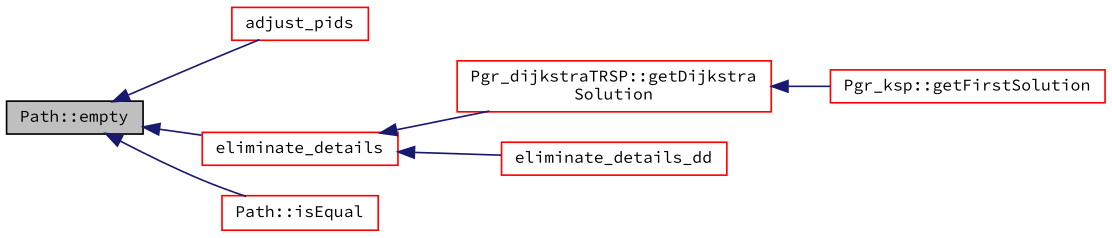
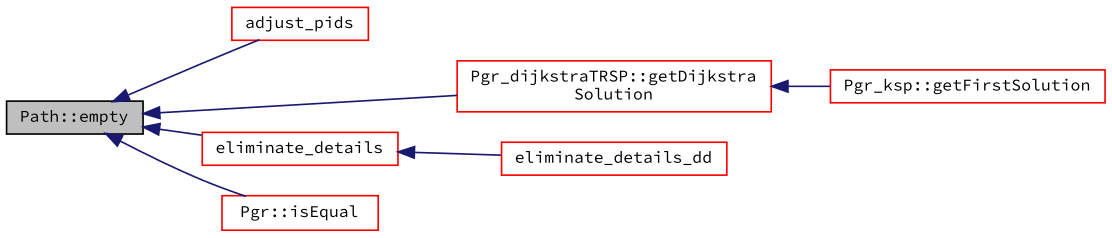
edge "Pgr_dijkstraTRSP::getDijkstra Solution" -> "eliminate_details": now "Pgr_dijkstraTRSP::getDijkstra Solution" -> "Path::empty"
node "Path::isEqual": label "Path::isEqual" -> "Pgr::isEqual"
